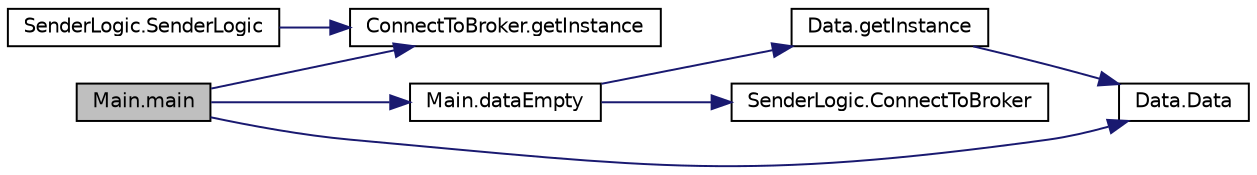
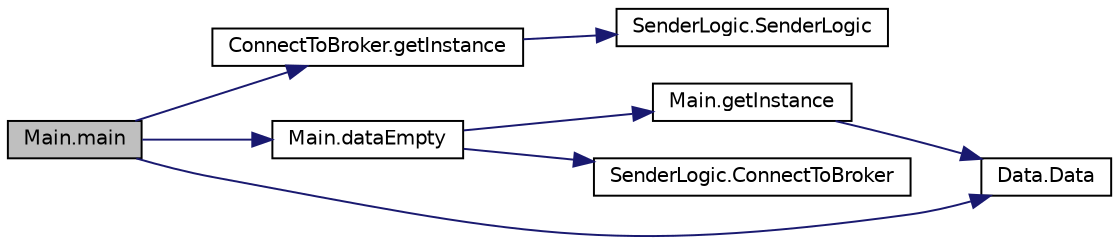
edge "SenderLogic.SenderLogic" -> "ConnectToBroker.getInstance": reversed
node "Data.getInstance": label "Data.getInstance" -> "Main.getInstance"
